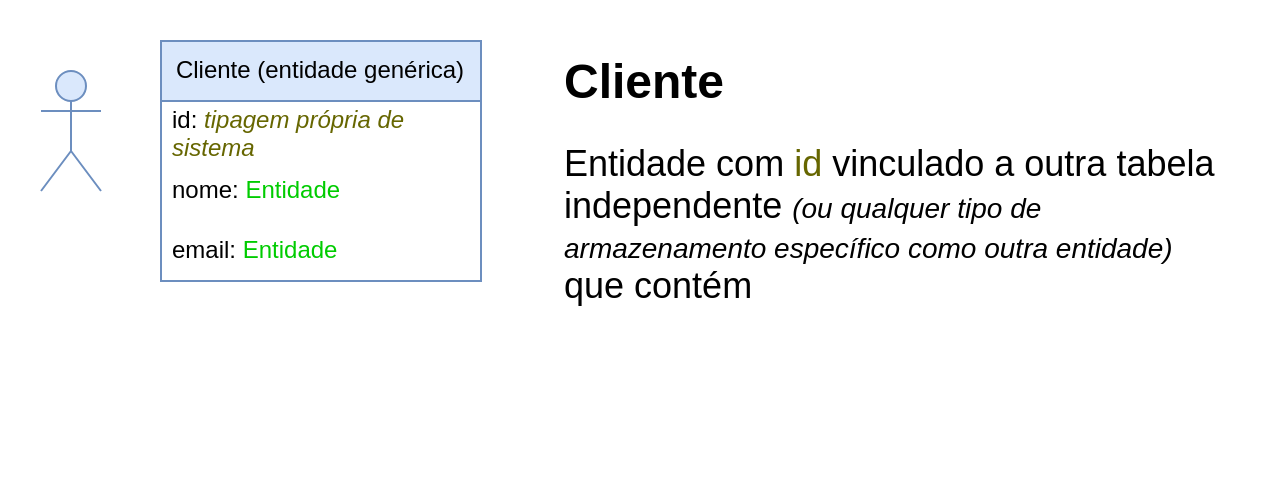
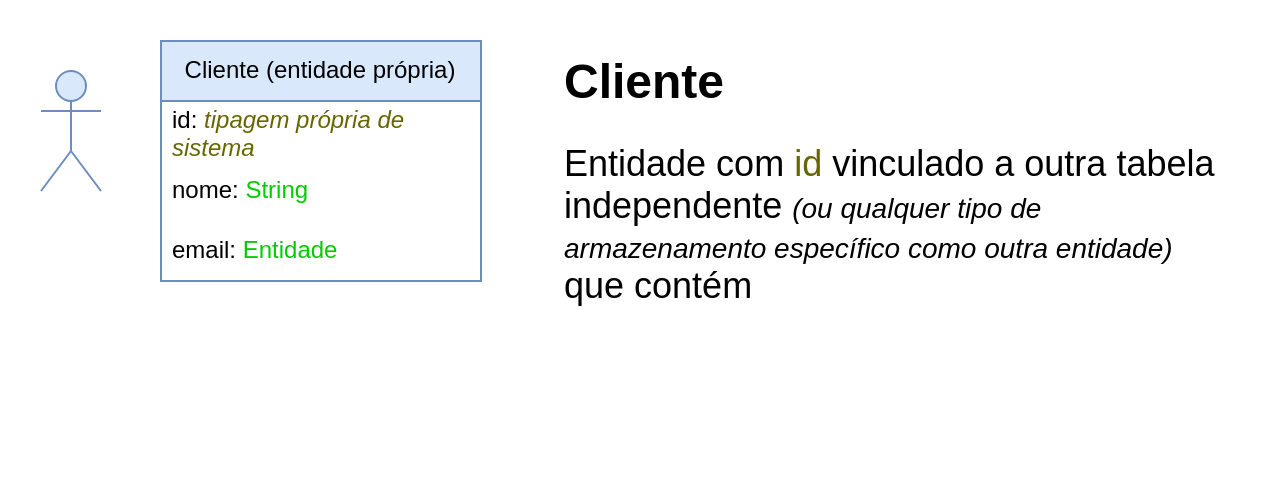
node "Cliente (entidade genérica)": label "Cliente (entidade genérica)" -> "Cliente (entidade própria)"
node "nome: Entidade": label "nome: Entidade" -> "nome: String"
